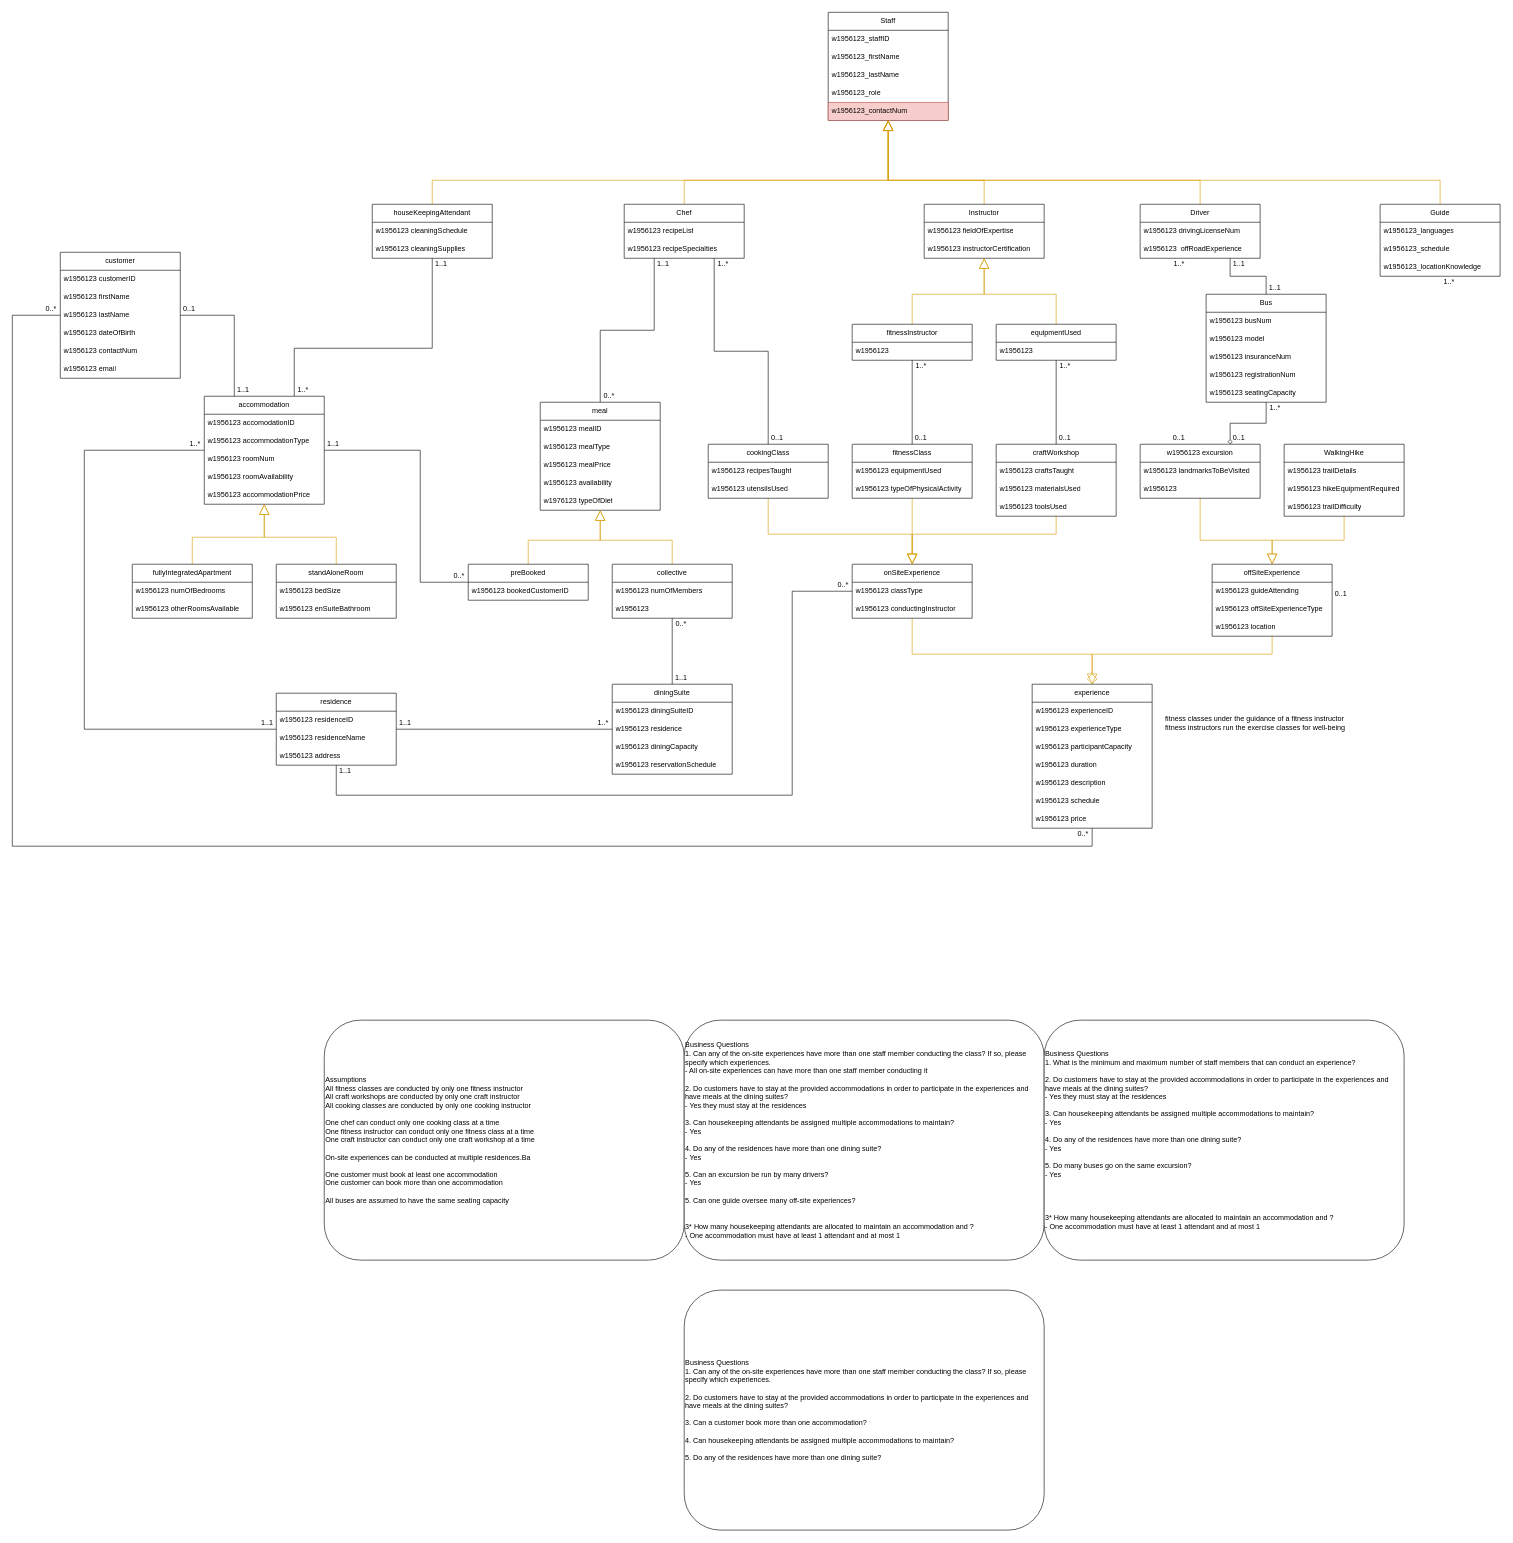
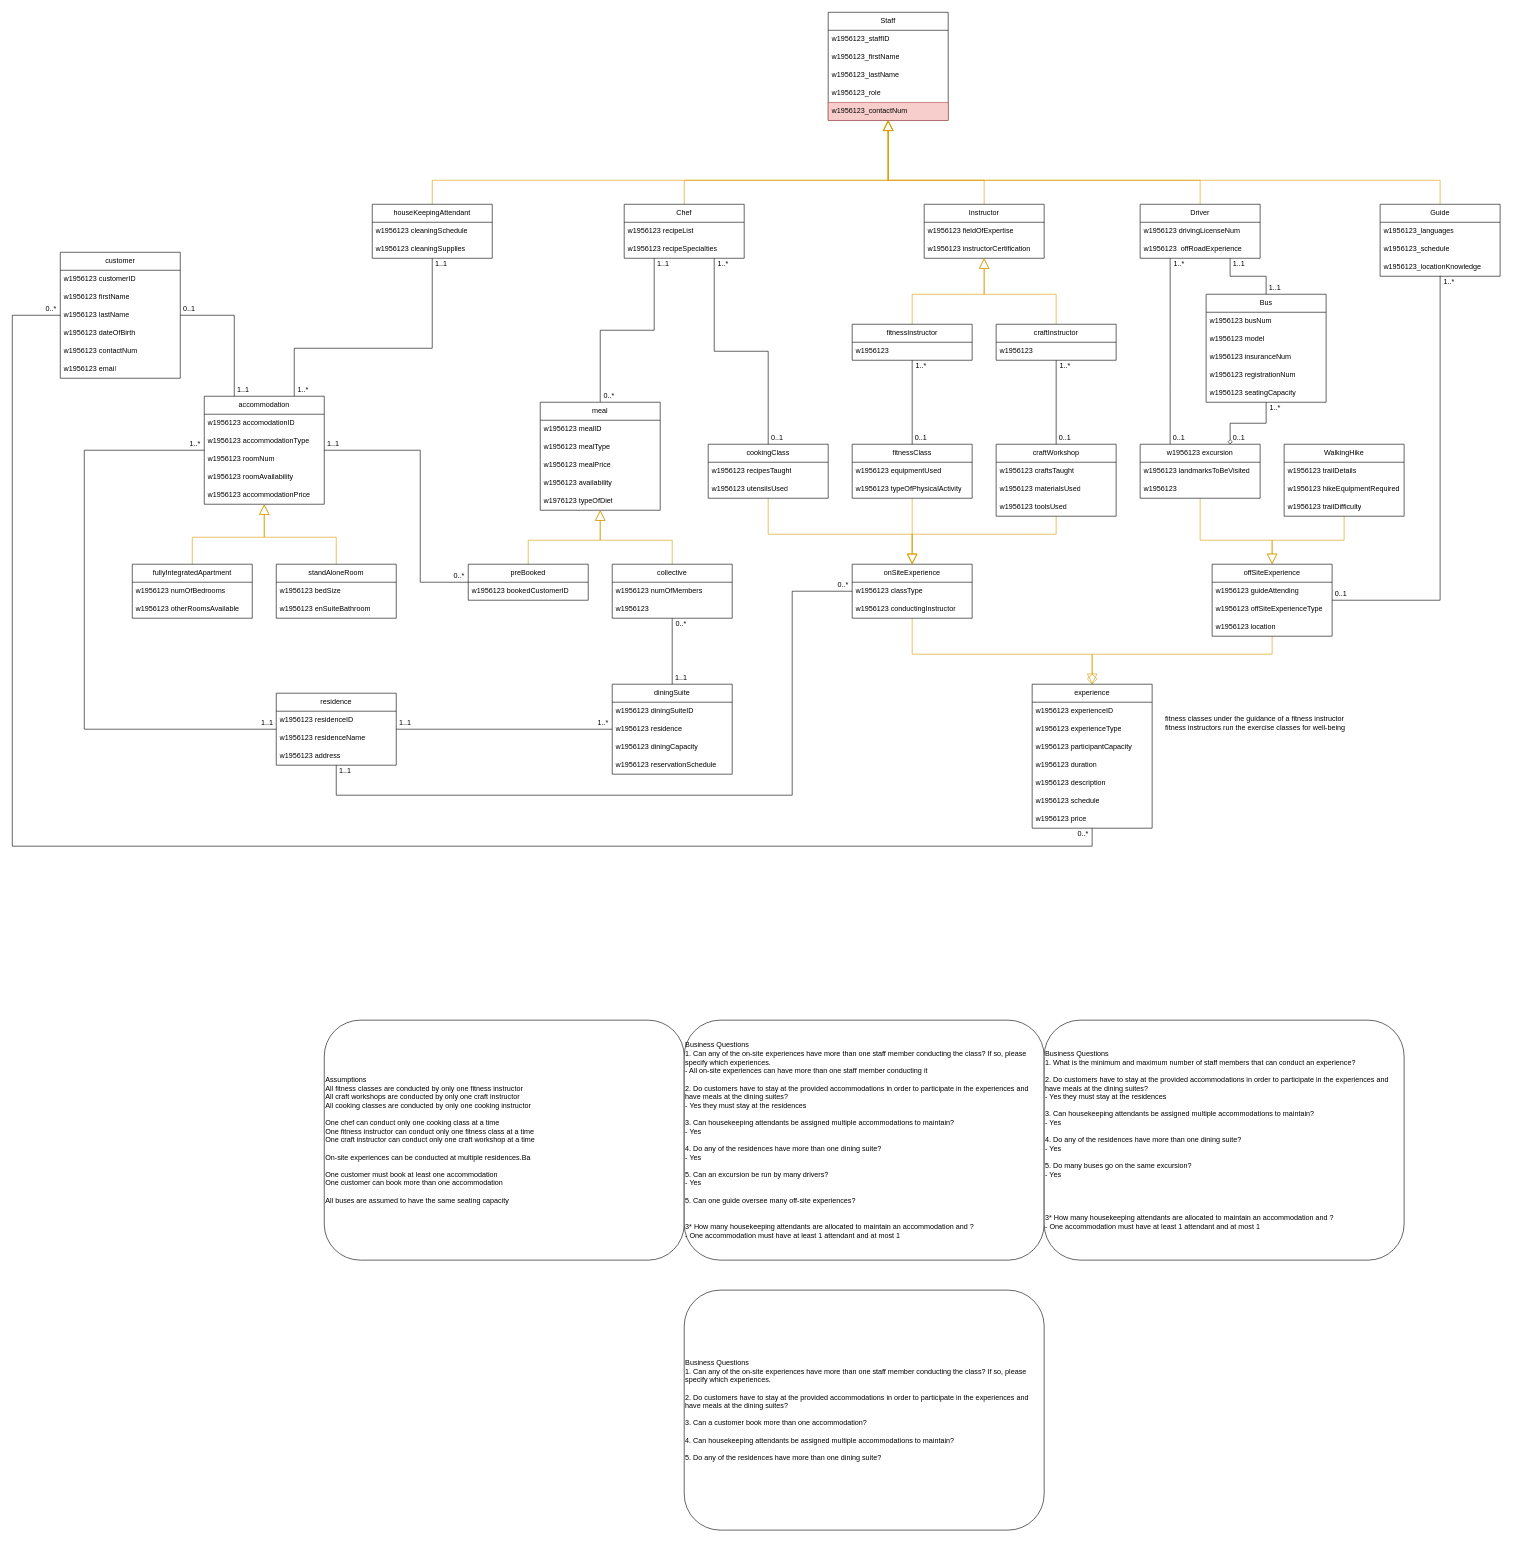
node "equipmentUsed": label "equipmentUsed" -> "craftInstructor"
edge "Driver" -- "w1956123 excursion": added
edge "w1956123_locationKnowledge" -- "offSiteExperience": added
